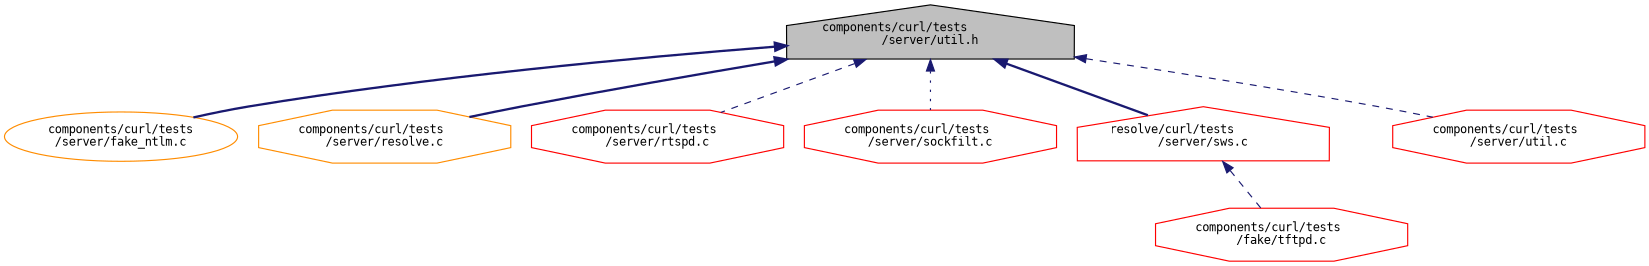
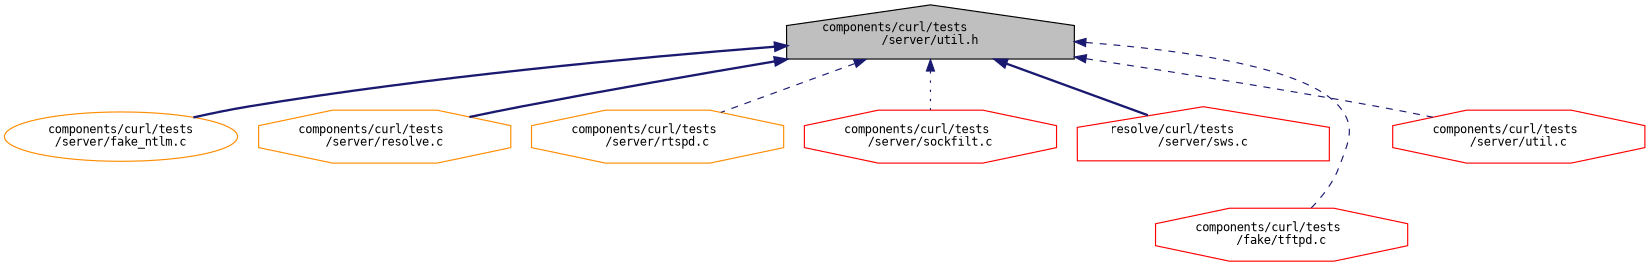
node "components/curl/tests /server/rtspd.c": color red -> darkorange
edge "components/curl/tests /fake/tftpd.c" -> "resolve/curl/tests /server/sws.c": now "components/curl/tests /fake/tftpd.c" -> "components/curl/tests /server/util.h"
